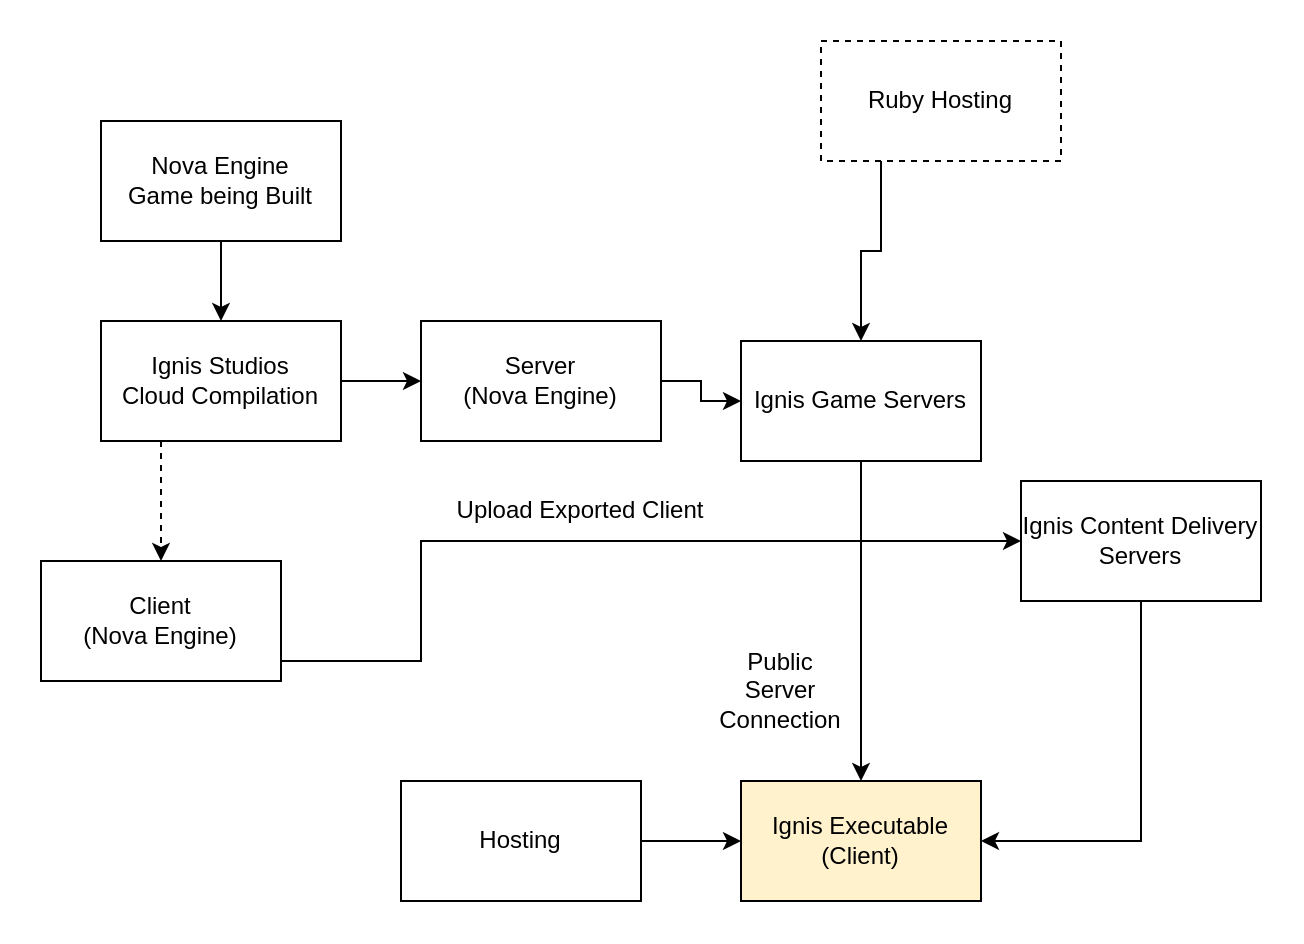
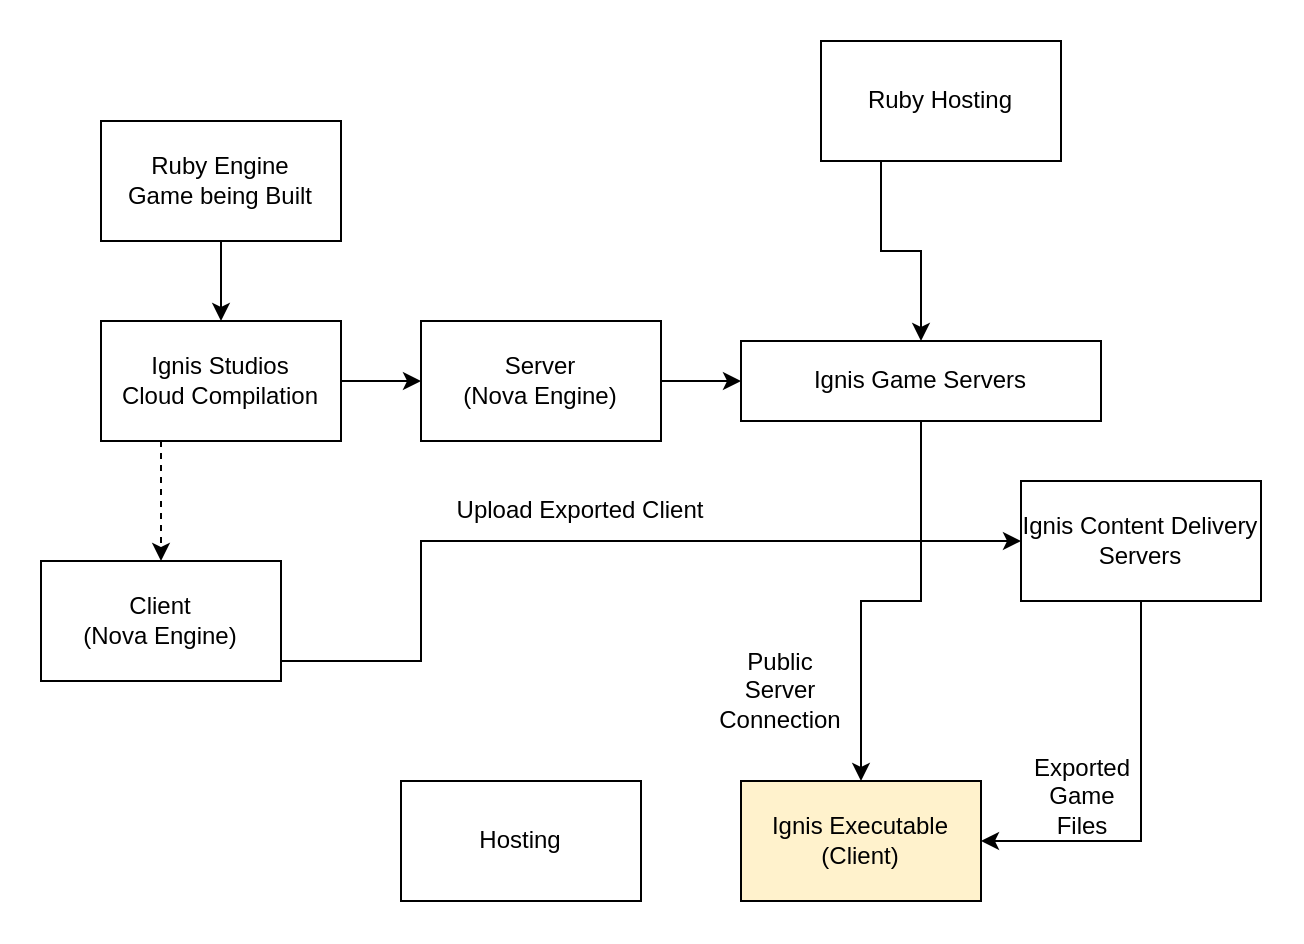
node "Ruby Hosting": style dashed -> solid
node "Nova Engine Game being Built": label "Nova Engine Game being Built" -> "Ruby Engine Game being Built"
node "Ignis Game Servers": size 240x120 -> 360x80
node "Exported Game Files": added
edge "Hosting" -> "Ignis Executable (Client)": removed
